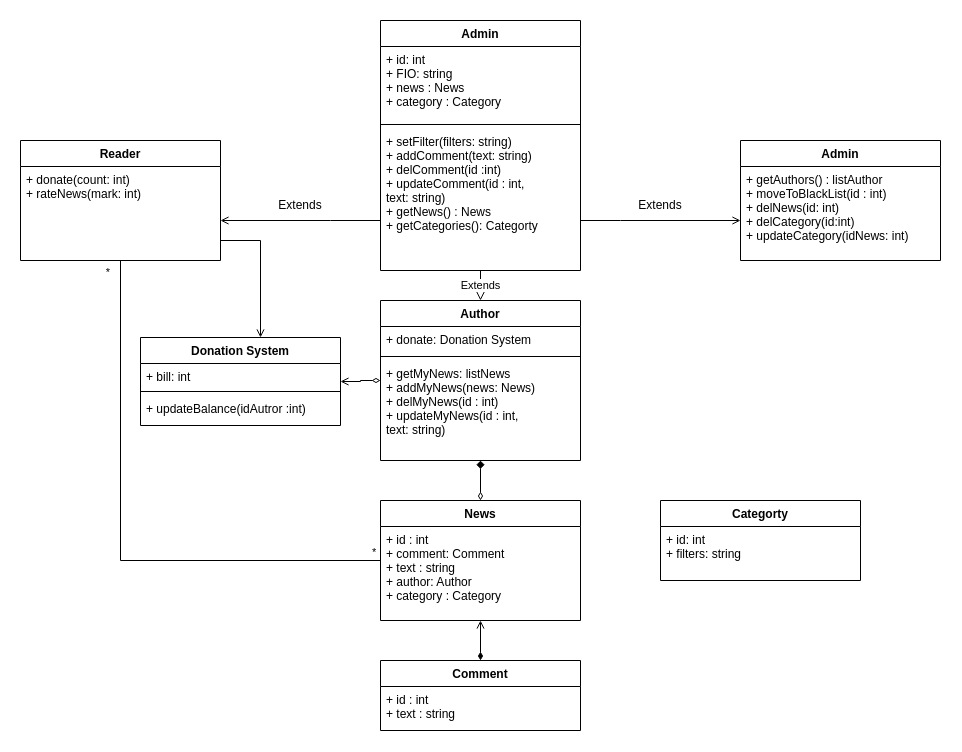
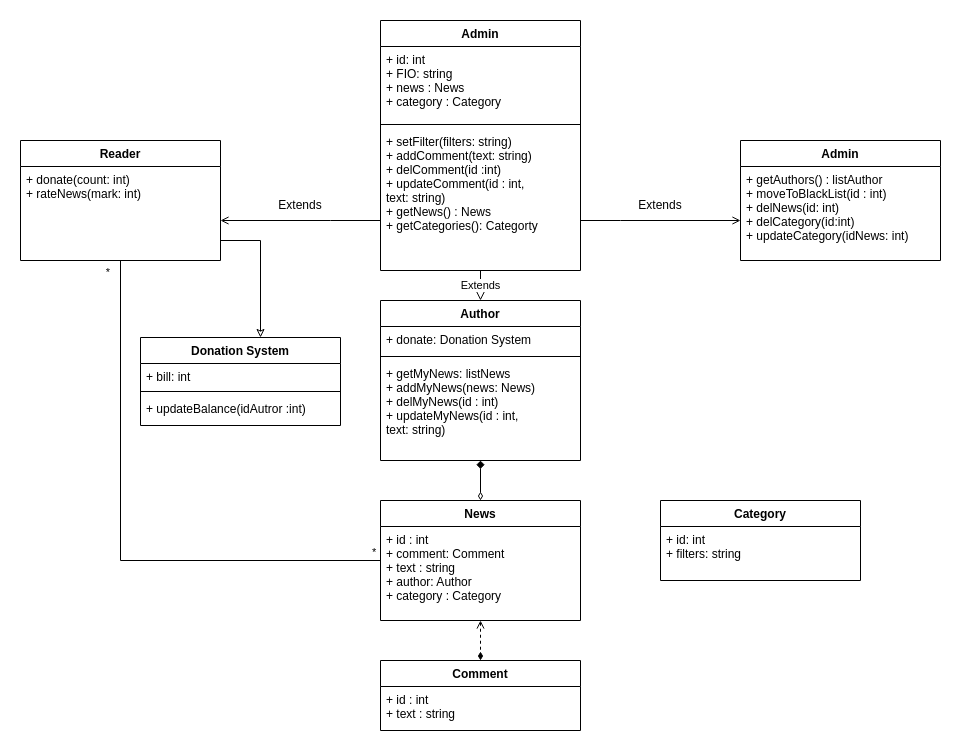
edge "+ donate(count: int) + rateNews(mark: int)" -> "Donation System": arrowhead open -> classic
edge "Author" -- "Donation System": removed
node "Categorty": label "Categorty" -> "Category"
edge "News" -- "Comment": style solid -> dashed
